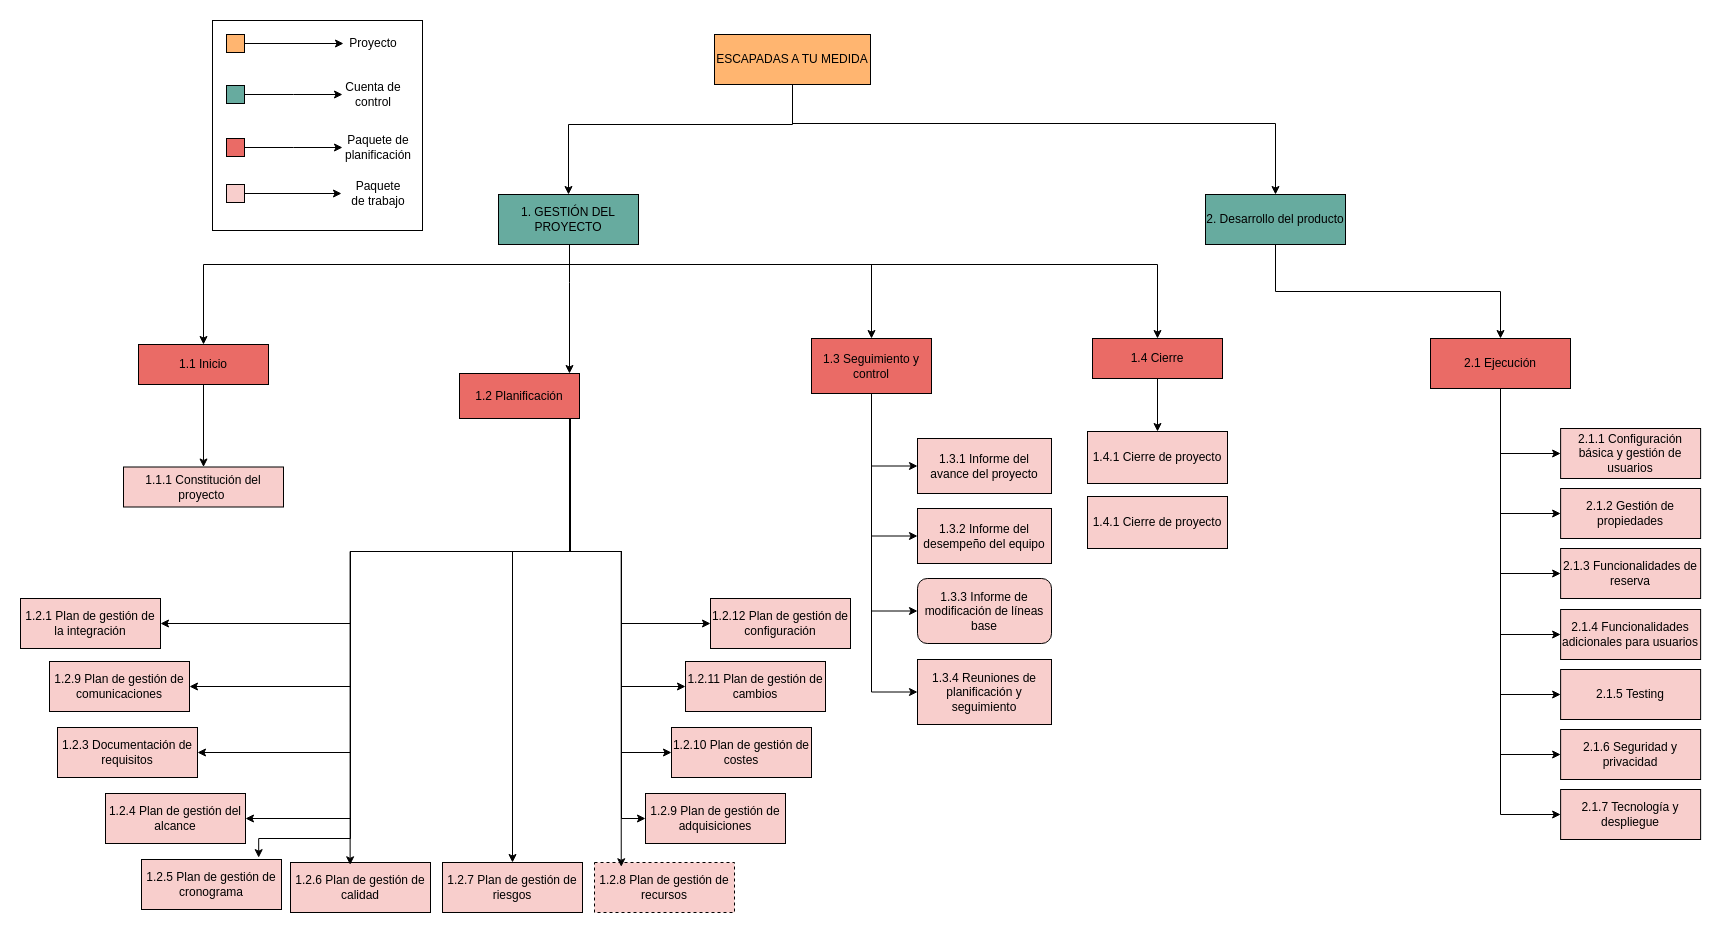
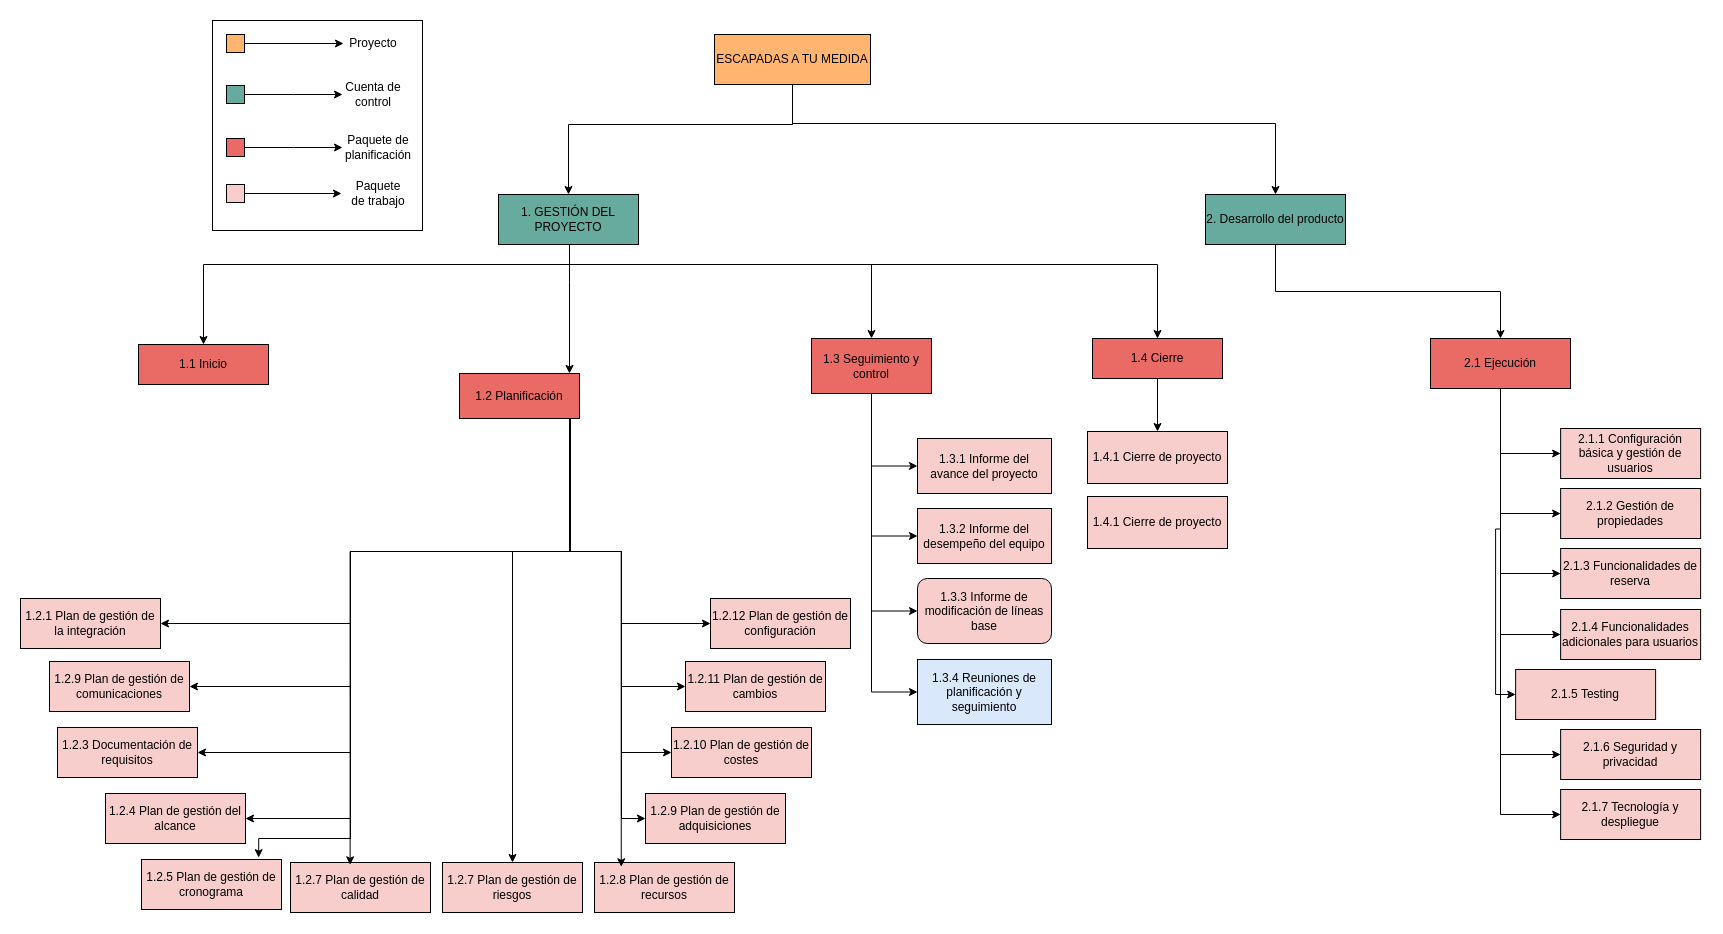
edge "1.1 Inicio" -> "1.1.1 Constitución del proyecto": removed
node "1.1.1 Constitución del proyecto": removed
node "1.3.4 Reuniones de planificación y seguimiento": fillcolor #f8cecc -> #dae8fc
node "2.1.5 Testing": moved (1631, 695) -> (1586, 695)
node "1.2.6 Plan de gestión de calidad": label "1.2.6 Plan de gestión de calidad" -> "1.2.7 Plan de gestión de calidad"
node "1.2.8 Plan de gestión de recursos": style dashed -> solid
